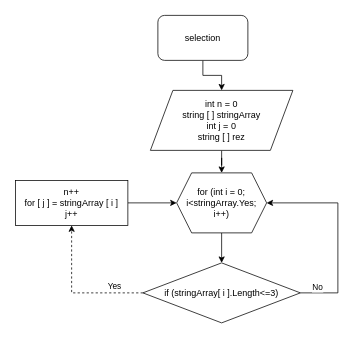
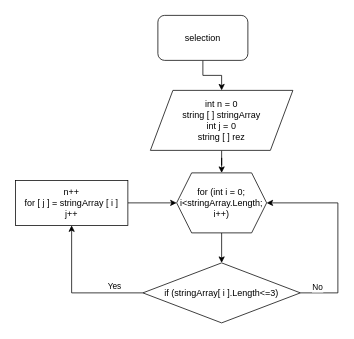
node "for (int i = 0; i<stringArray.Yes; i++)": label "for (int i = 0; i<stringArray.Yes; i++)" -> "for (int i = 0; i<stringArray.Length; i++)"
edge "if (stringArray[ i ].Length<=3)" -> "n++ for [ j ] = stringArray [ i ] j++": style dashed -> solid
